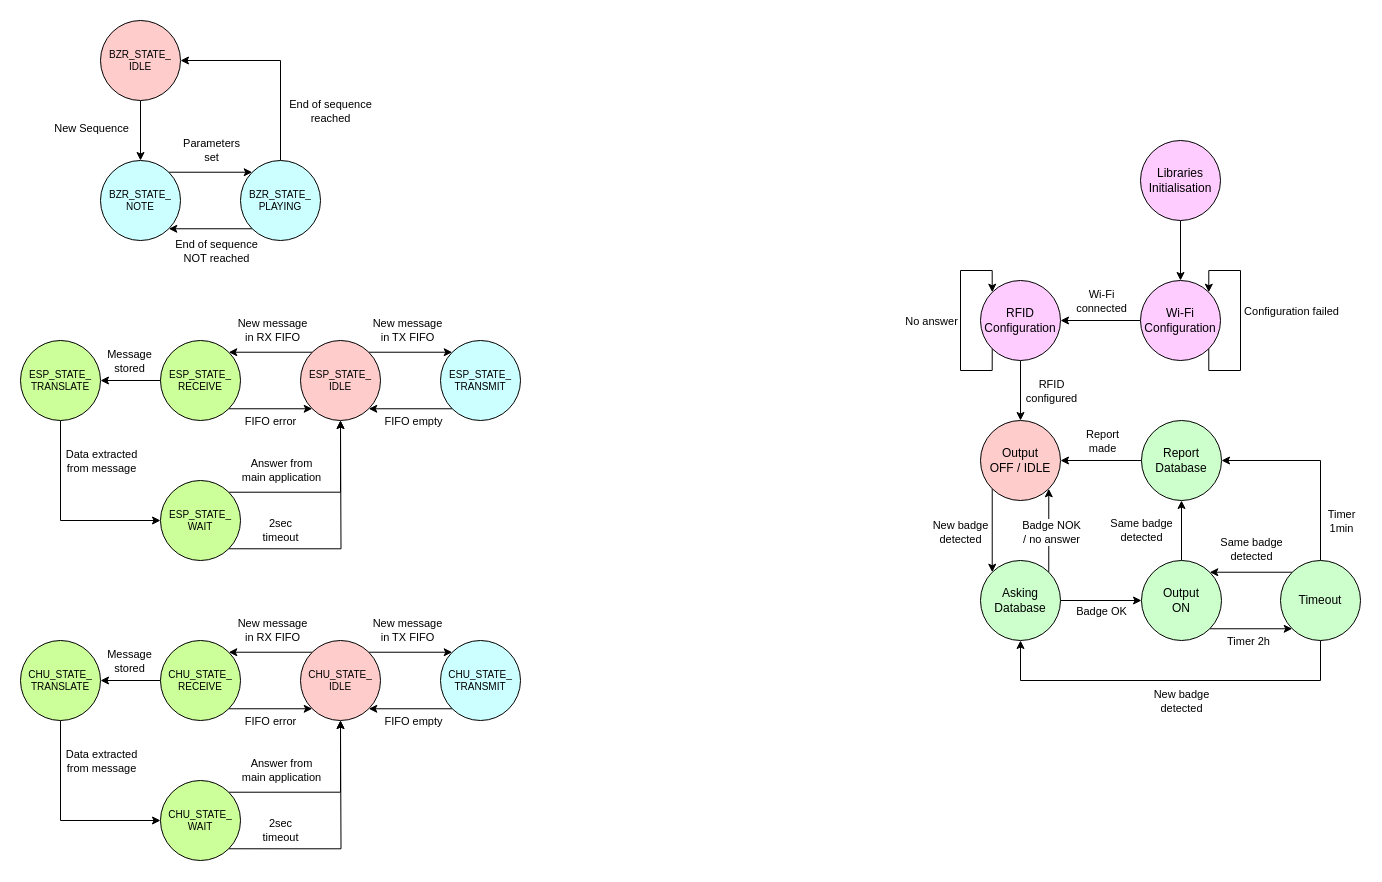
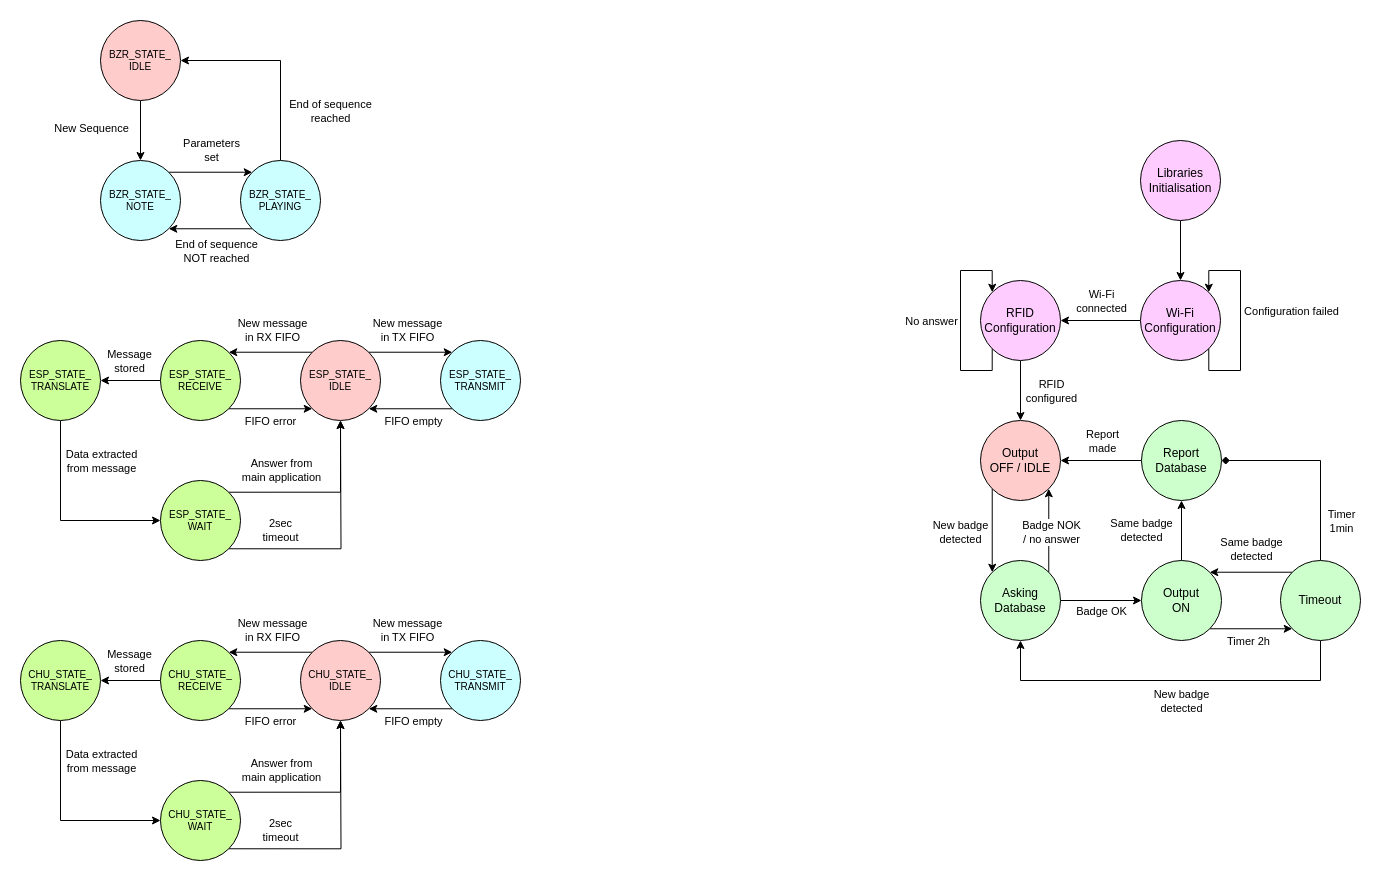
edge "Timeout" -> "Report Database": arrowhead classic -> diamond
